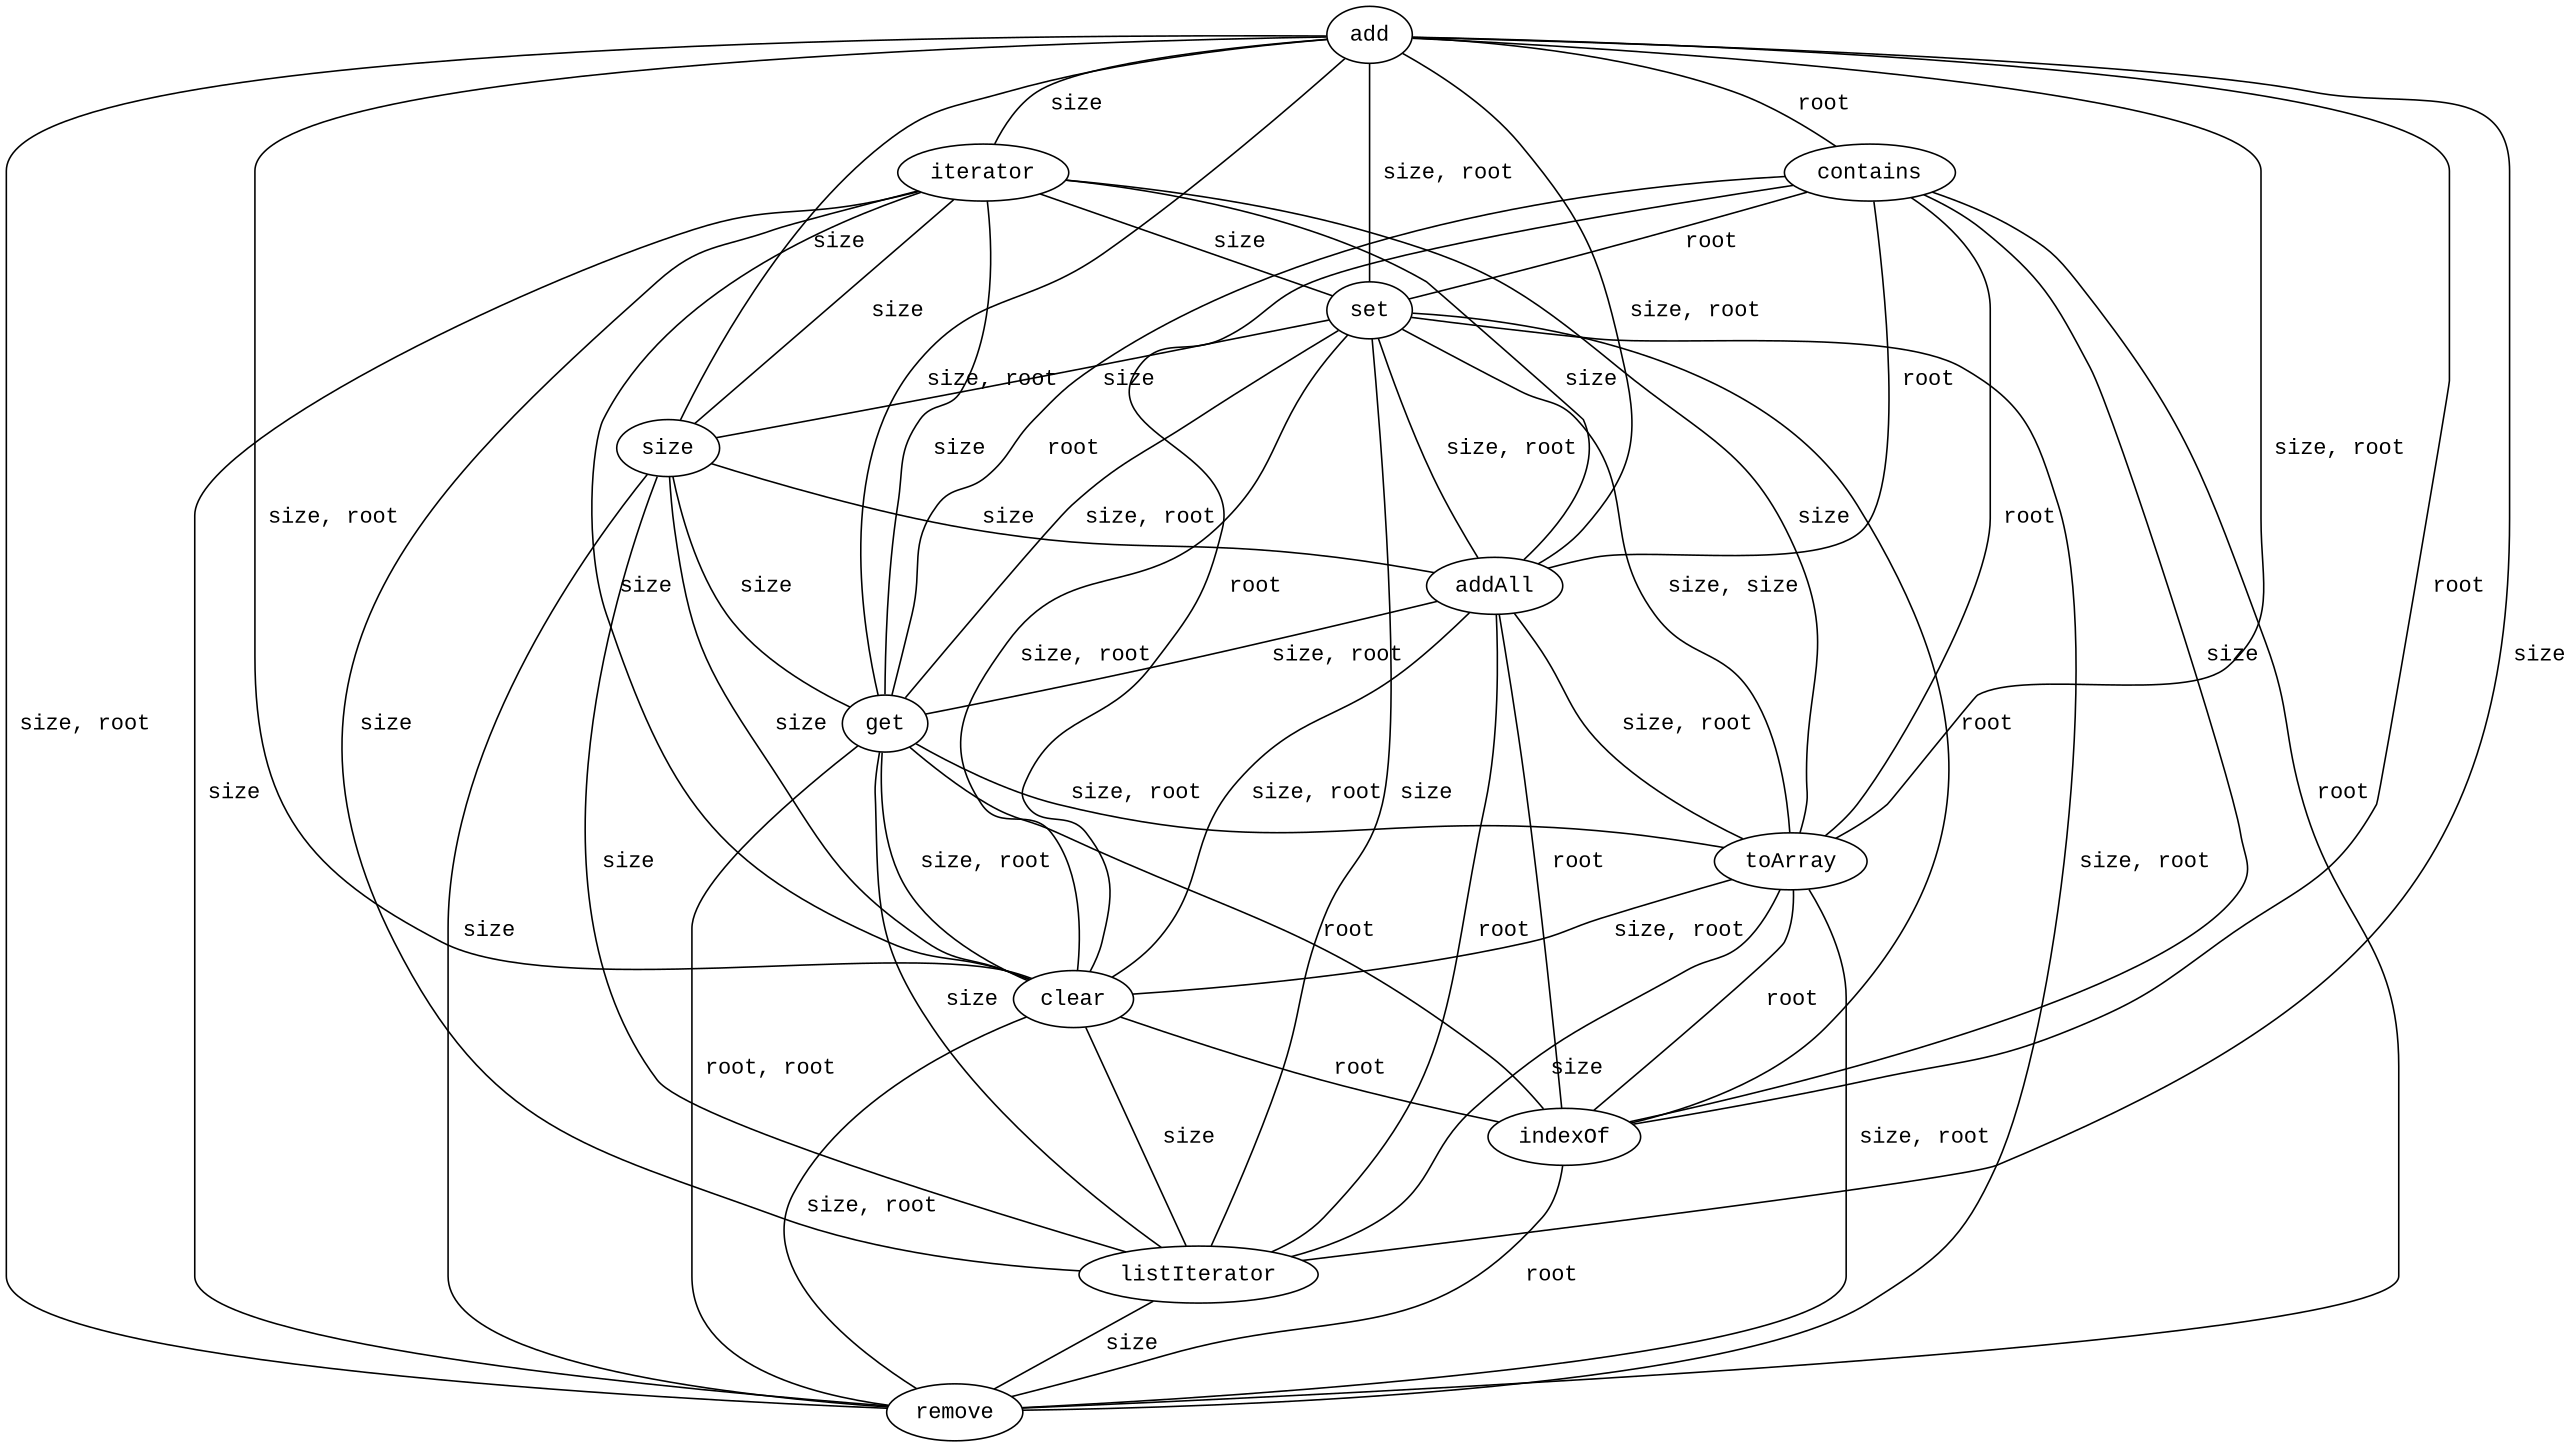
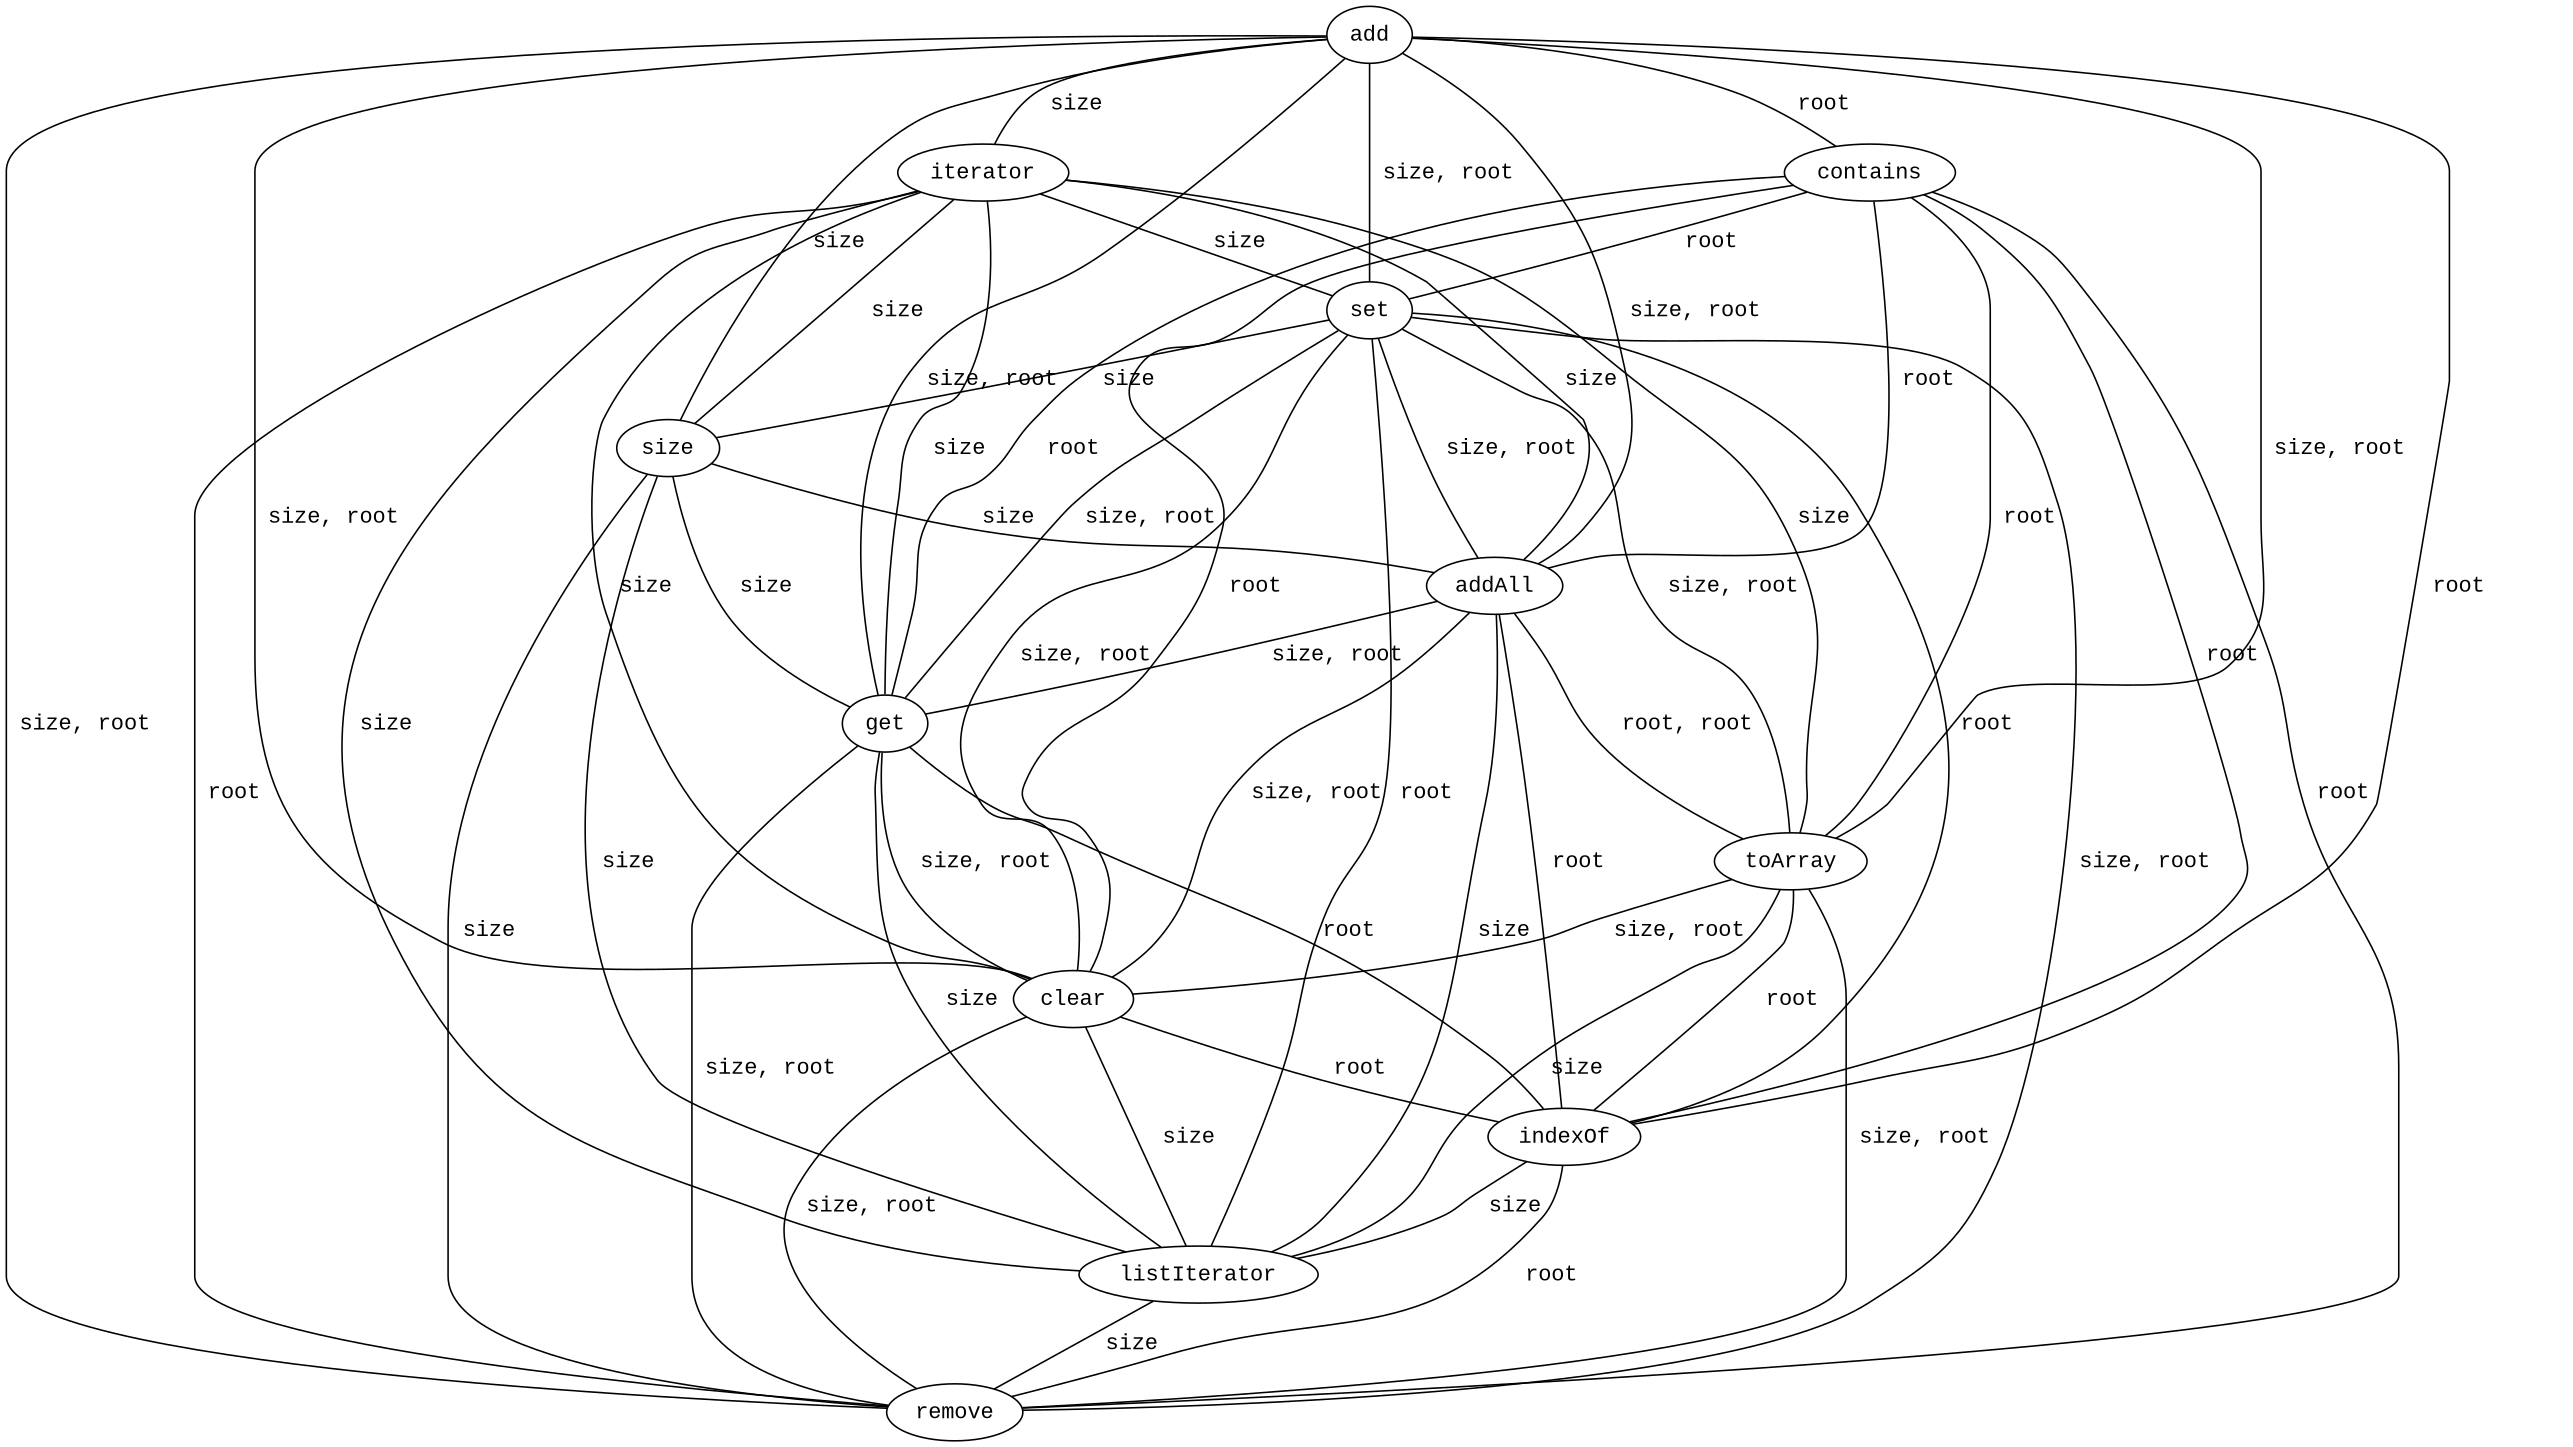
edge "add" -- "listIterator": now "indexOf" -- "listIterator"
edge "set" -- "toArray": label " size, size" -> " size, root"
edge "contains" -- "indexOf": label " size" -> " root"
edge "addAll" -- "toArray": label " size, root" -> " root, root"
edge "size" -- "clear": removed, label "size"
edge "iterator" -- "remove": label " size" -> " root"
edge "set" -- "listIterator": label " size" -> " root"
edge "get" -- "toArray": removed, label "size, root"
edge "addAll" -- "listIterator": label " root" -> " size"
edge "get" -- "remove": label " root, root" -> " size, root"
